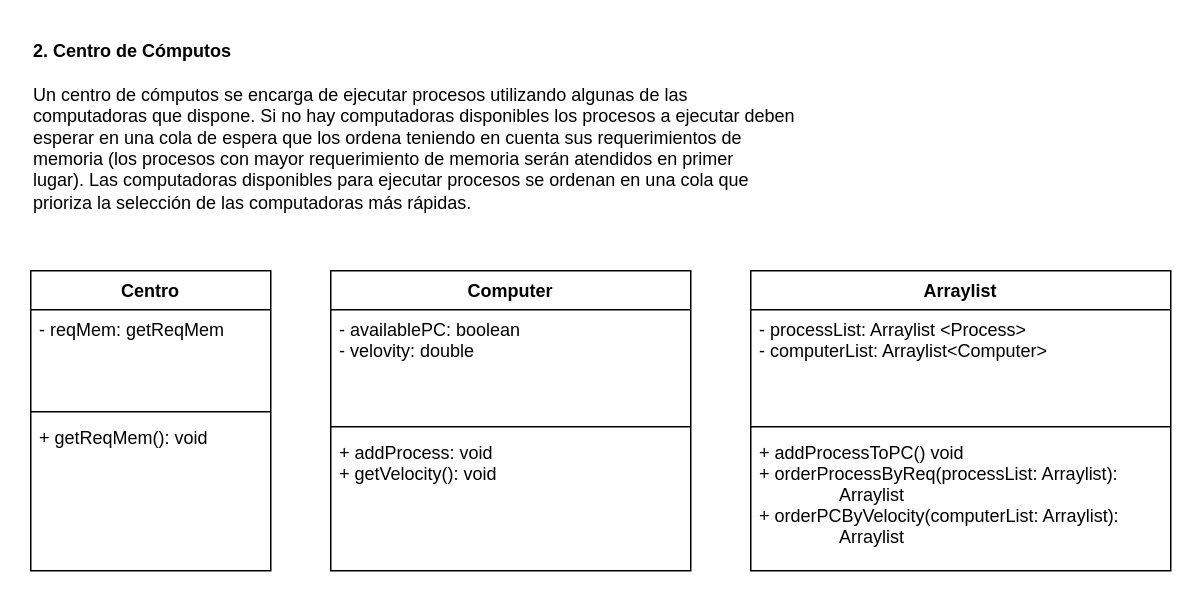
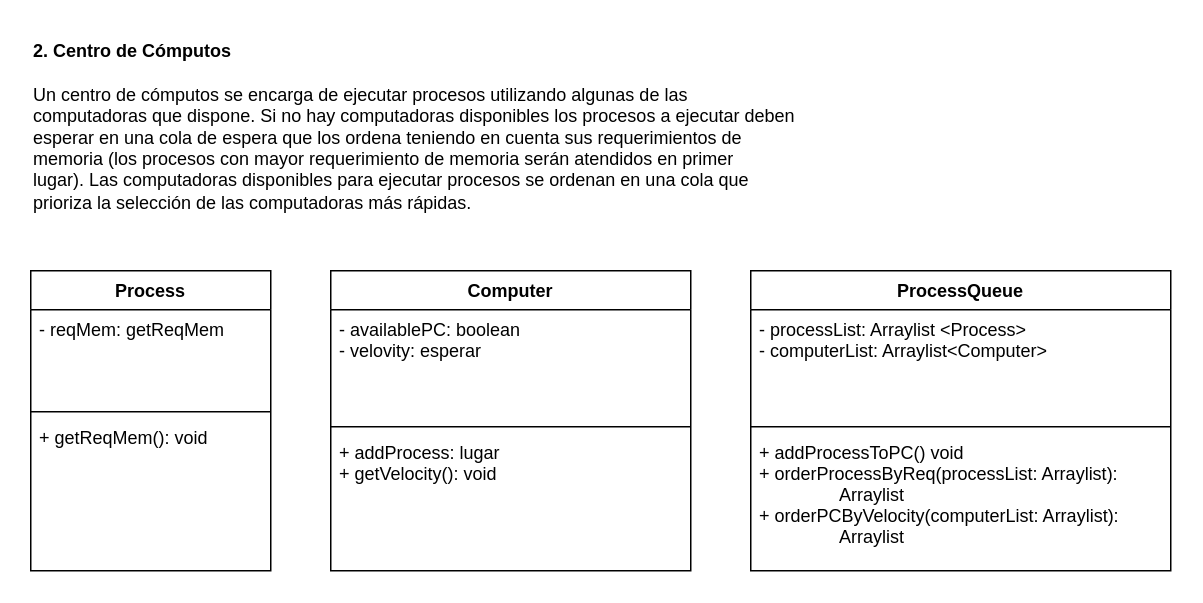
node "Centro": label "Centro" -> "Process"
node "Arraylist": label "Arraylist" -> "ProcessQueue"
node "- availablePC: boolean - velovity: double": label "- availablePC: boolean - velovity: double" -> "- availablePC: boolean - velovity: esperar"
node "+ addProcess: void + getVelocity(): void": label "+ addProcess: void + getVelocity(): void" -> "+ addProcess: lugar + getVelocity(): void"
